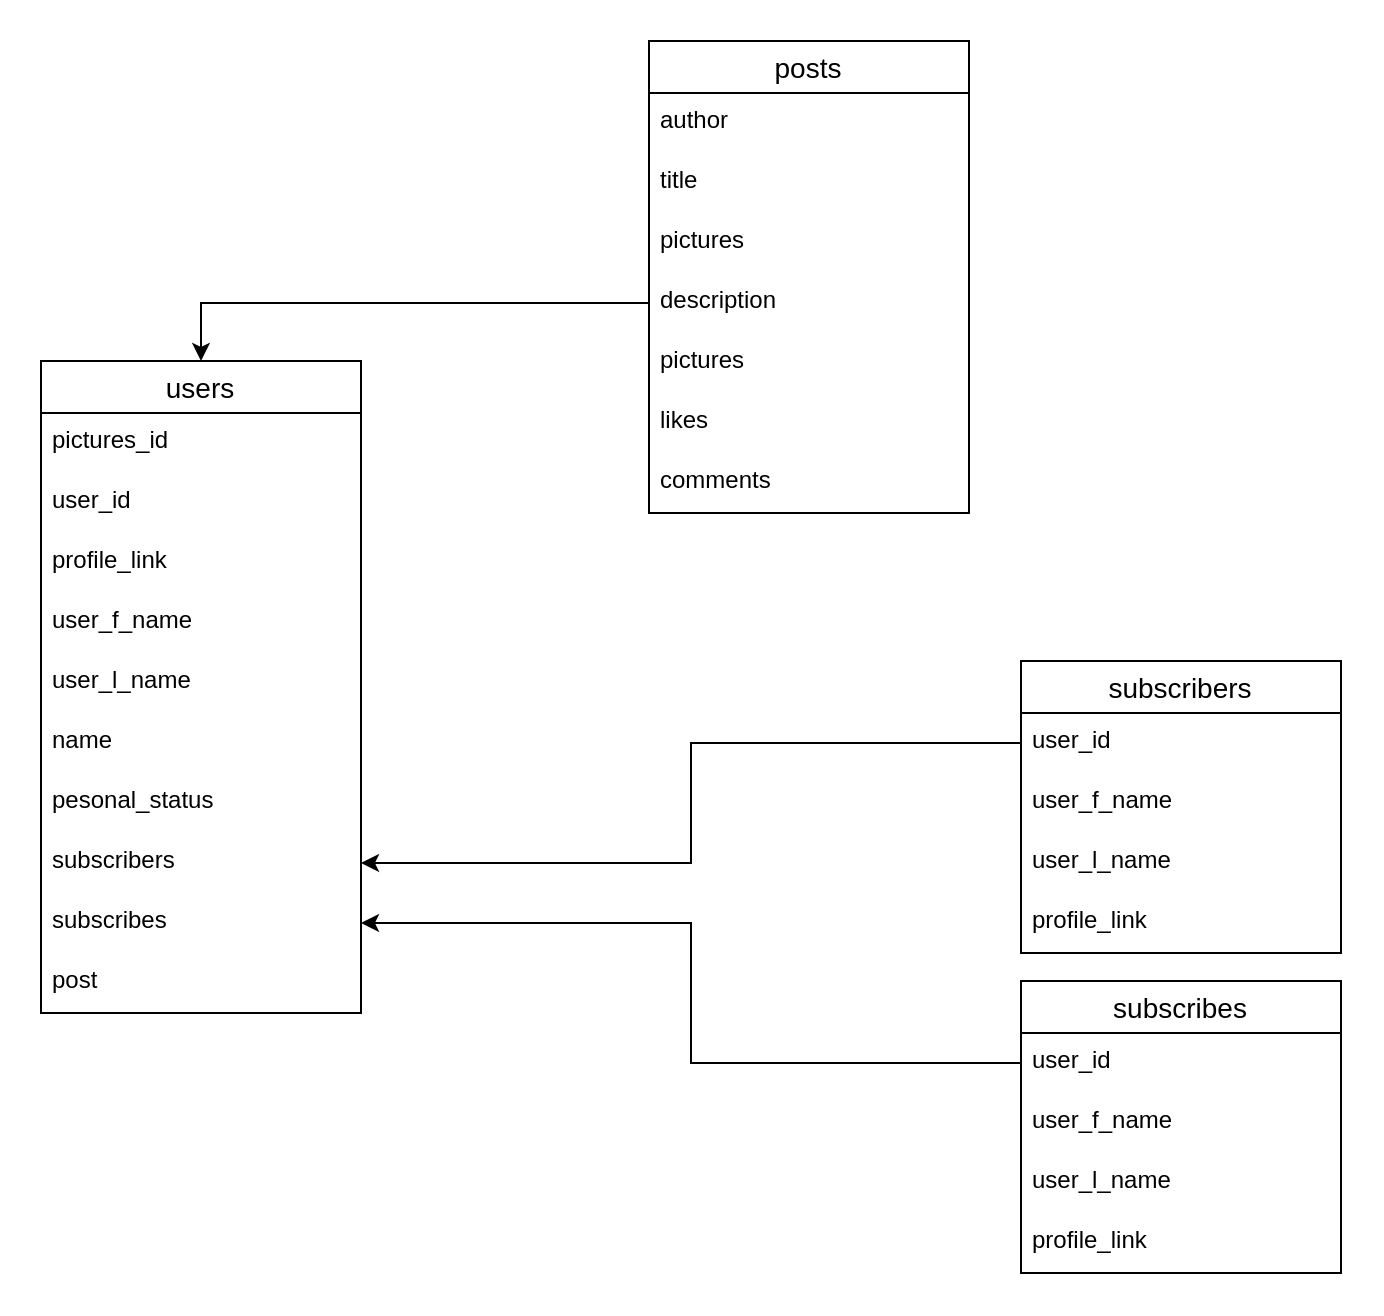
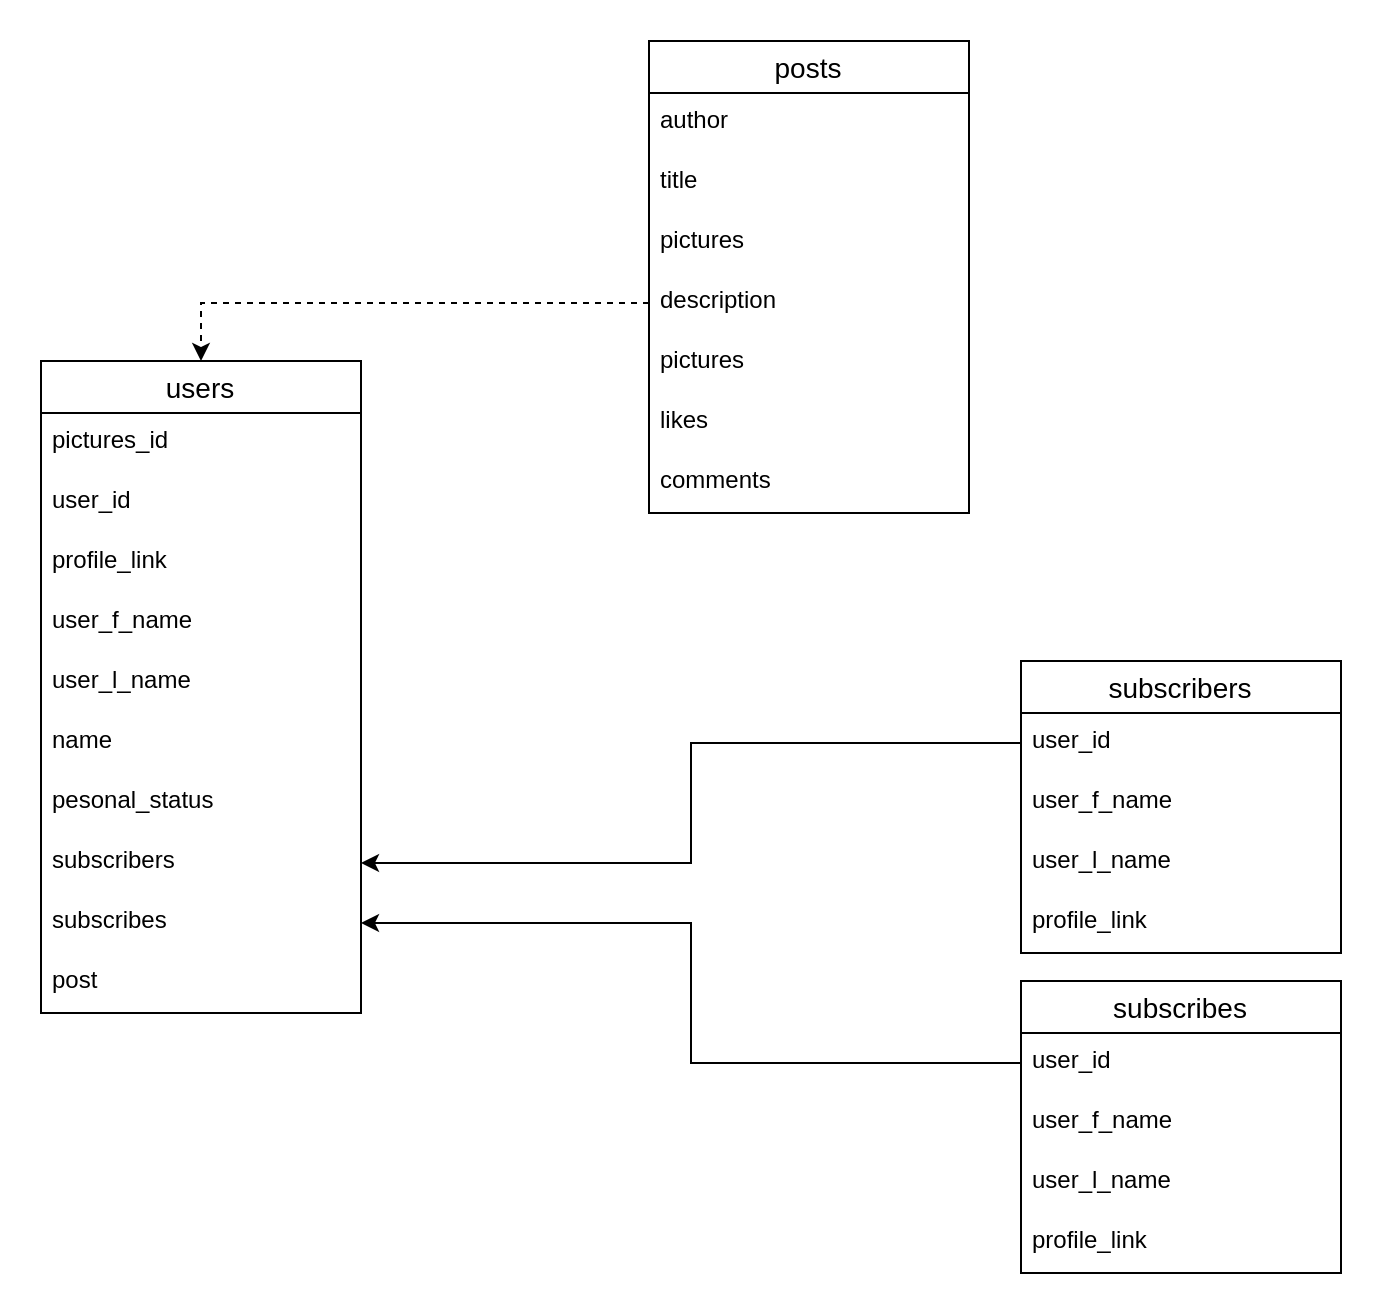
edge "description" -> "users": style solid -> dashed
